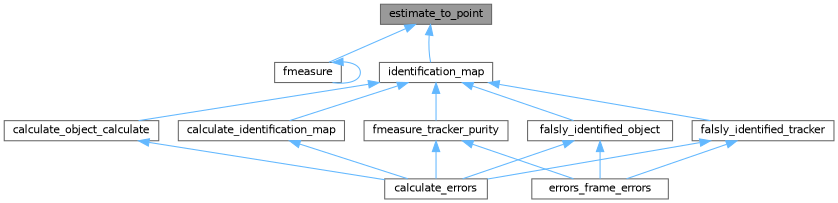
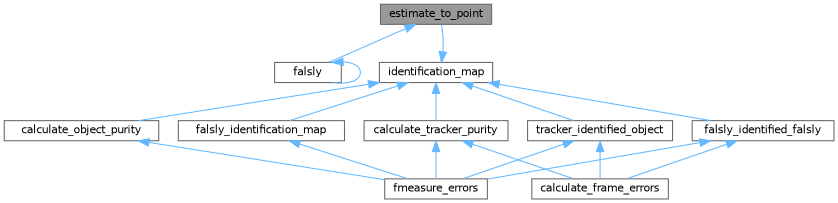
edge "identification_map" -> "estimate_to_point": reversed
node "fmeasure": label "fmeasure" -> "falsly"
node "calculate_object_calculate": label "calculate_object_calculate" -> "calculate_object_purity"
node "calculate_identification_map": label "calculate_identification_map" -> "falsly_identification_map"
node "fmeasure_tracker_purity": label "fmeasure_tracker_purity" -> "calculate_tracker_purity"
node "falsly_identified_object": label "falsly_identified_object" -> "tracker_identified_object"
node "falsly_identified_tracker": label "falsly_identified_tracker" -> "falsly_identified_falsly"
node "calculate_errors": label "calculate_errors" -> "fmeasure_errors"
node "errors_frame_errors": label "errors_frame_errors" -> "calculate_frame_errors"
